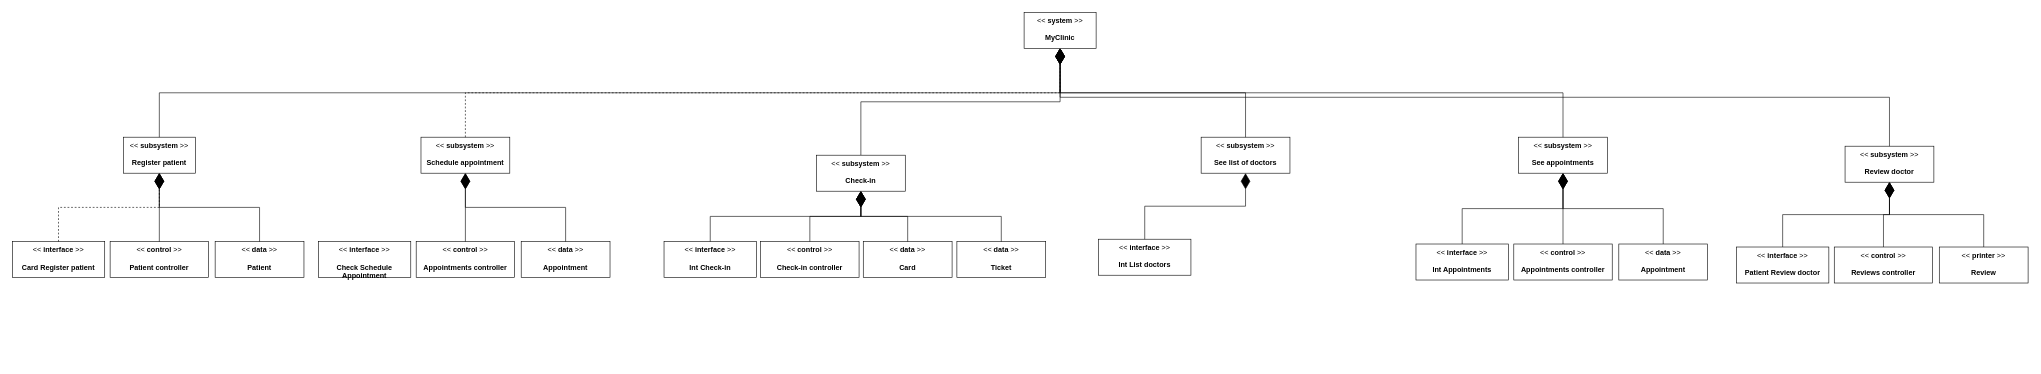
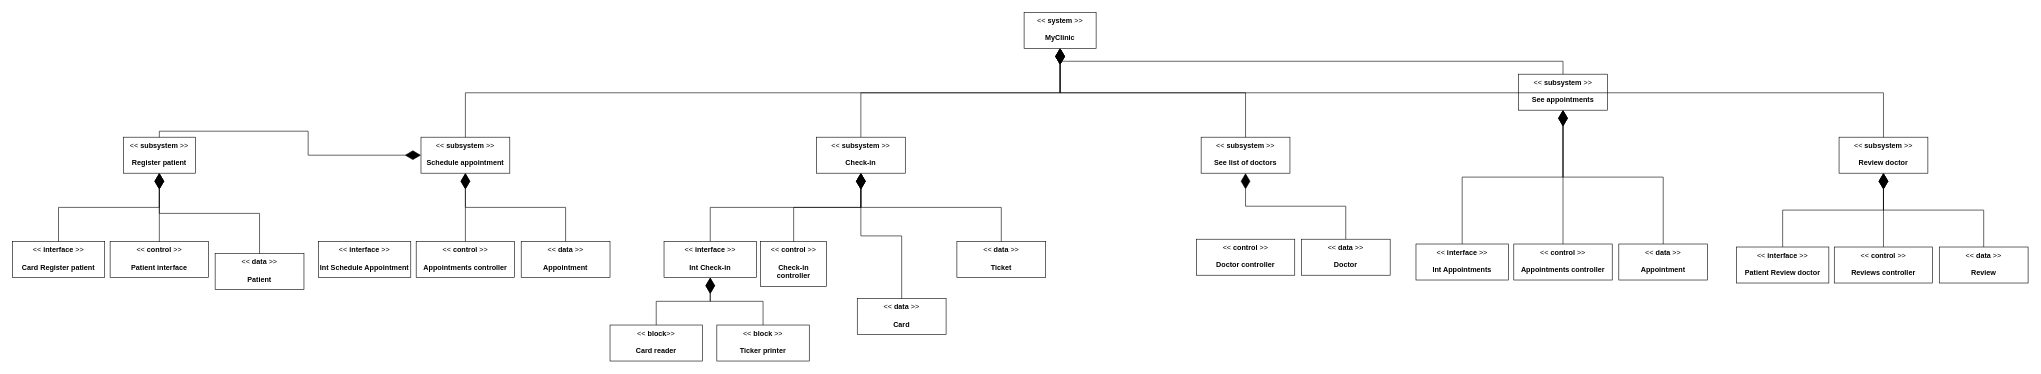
edge "<< subsystem >> Register patient" -> "<< system >> MyClinic": now "<< subsystem >> Register patient" -> "<< subsystem >> Schedule appointment"
edge "<< subsystem >> Schedule appointment" -> "<< system >> MyClinic": style dashed -> solid
node "<< subsystem >> See appointments": moved (1563, 155) -> (1563, 92)
node "<< subsystem >> Review doctor": moved (1889, 164) -> (1883, 155)
node "<< subsystem >> Check-in": moved (861, 173) -> (861, 155)
edge "<< interface >> Int List doctors" -> "<< subsystem >> See list of doctors": removed
edge "<< data >> Doctor" -> "<< subsystem >> See list of doctors": added
edge "<< interface >> Card Register patient" -> "<< subsystem >> Register patient": style dashed -> solid
node "<< control >> Patient controller": label "<< control >> Patient controller" -> "<< control >> Patient interface"
node "<< interface >> Int List doctors": removed
node "<< control >> Doctor controller": added
node "<< data >> Doctor": added
node "<< interface >> Check Schedule Appointment": label "<< interface >> Check Schedule Appointment" -> "<< interface >> Int Schedule Appointment"
node "<< data >> Patient": moved (260, 260) -> (260, 272)
node "<< control >> Check-in controller": size 98x36 -> 66x45
node "<< data >> Card": moved (908, 260) -> (902, 317)
node "<< printer >> Review": label "<< printer >> Review" -> "<< data >> Review"
edge "<< block>> Card reader" -> "<< interface >> Int Check-in": added
edge "<< block >> Ticker printer" -> "<< interface >> Int Check-in": added
node "<< block>> Card reader": added
node "<< block >> Ticker printer": added
